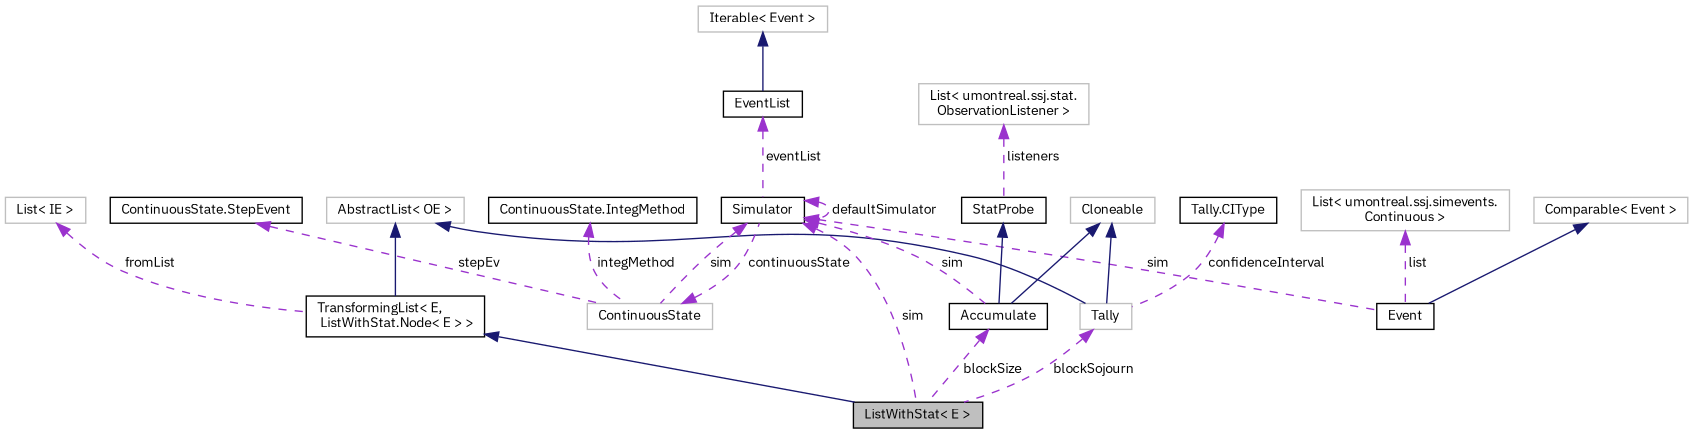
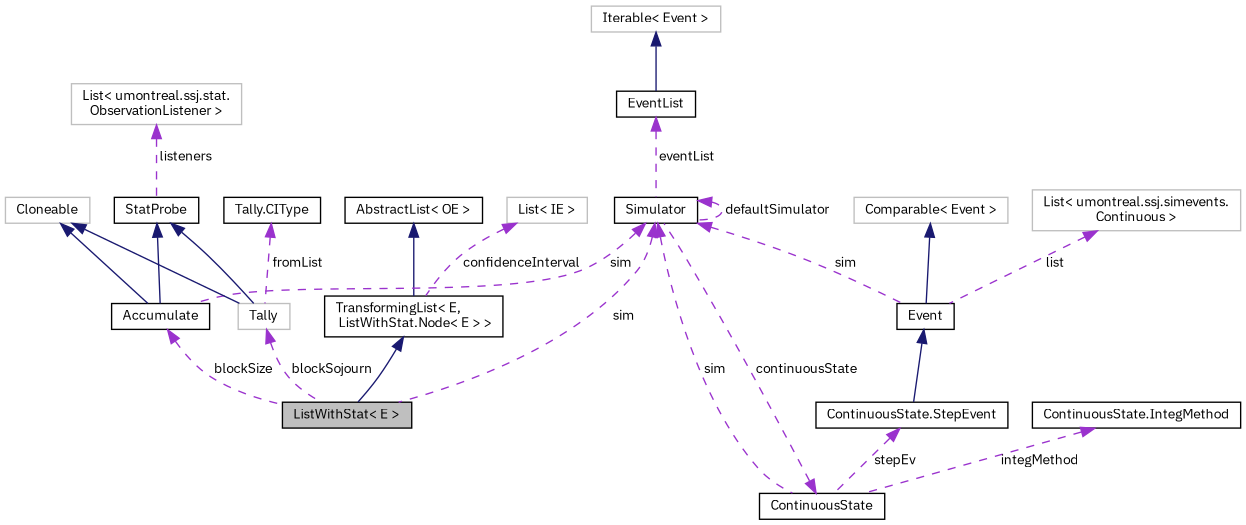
node "AbstractList< OE >": color grey75 -> black
edge "Tally" -> "AbstractList< OE >": now "Tally" -> "StatProbe"
edge "TransformingList< E, ListWithStat.Node< E > >" -> "List< IE >": label " fromList" -> " confidenceInterval"
edge "Tally" -> "Tally.CIType": label " confidenceInterval" -> " fromList"
node "ContinuousState": color grey75 -> black
edge "ContinuousState.StepEvent" -> "Event": added
